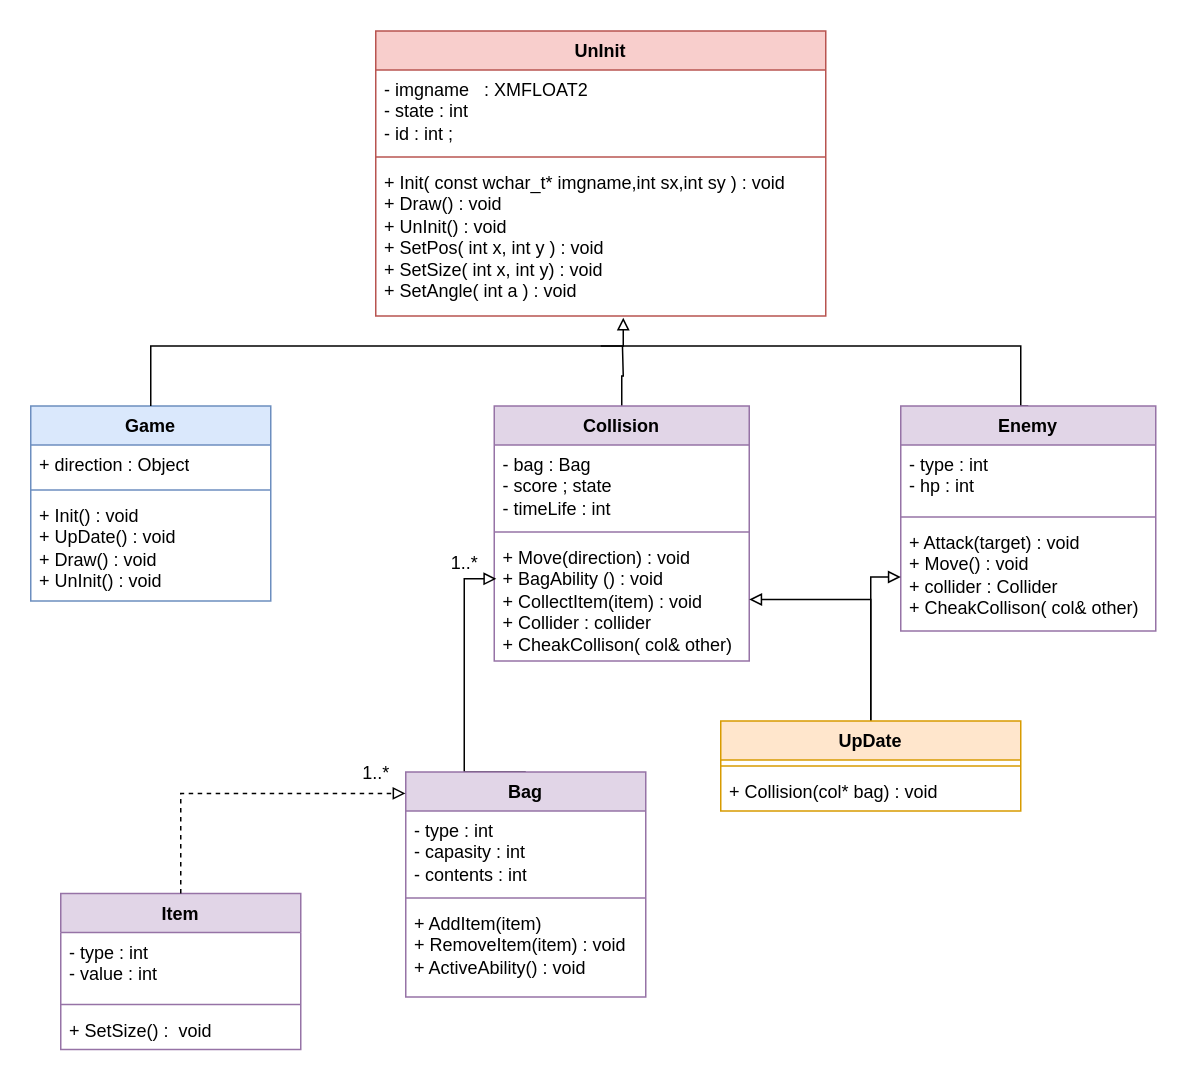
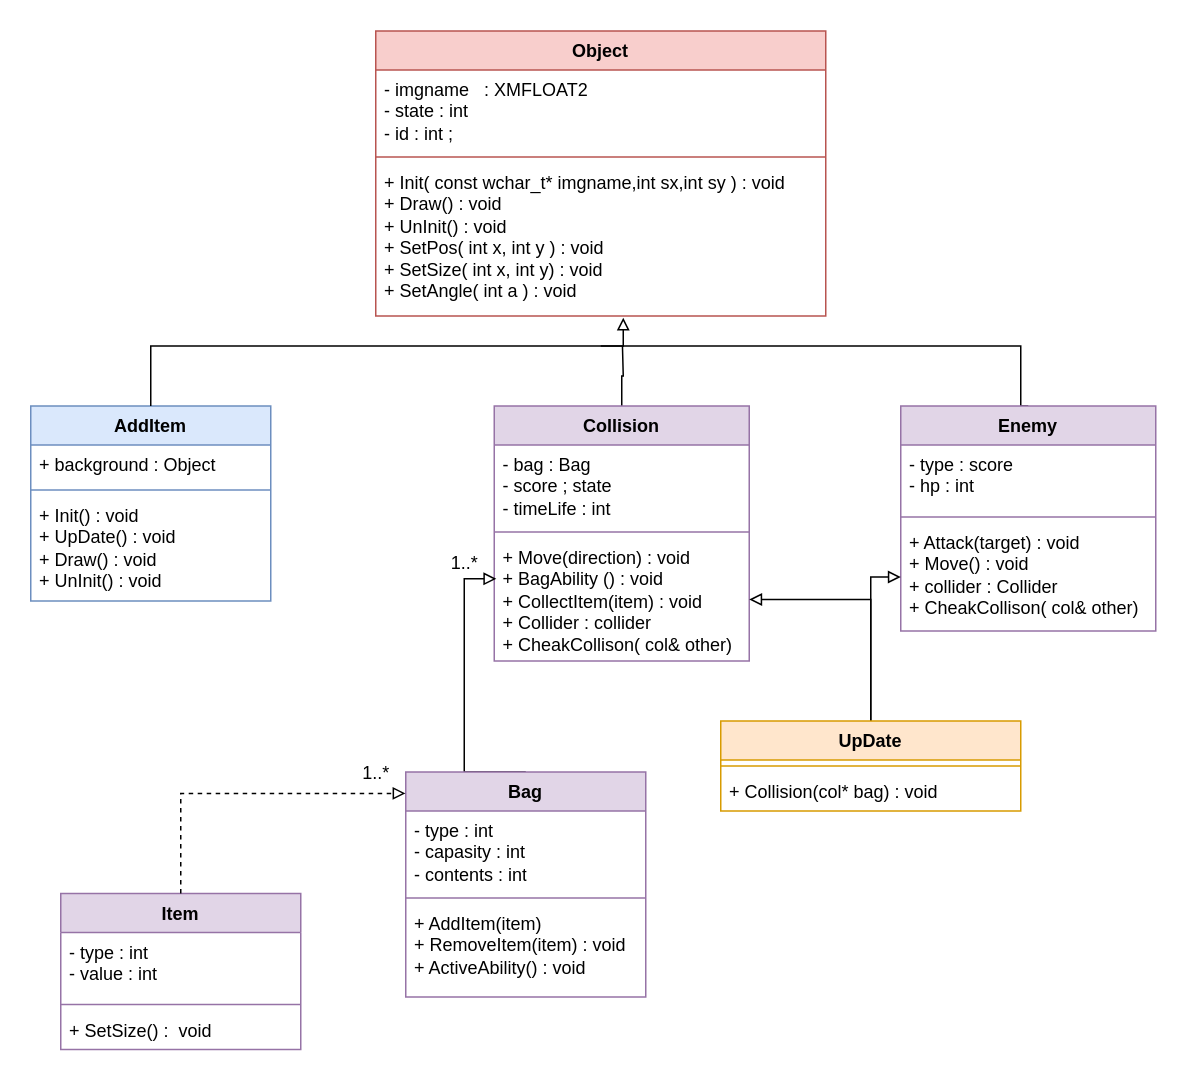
node "UnInit": label "UnInit" -> "Object"
node "Game": label "Game" -> "AddItem"
node "+ direction : Object": label "+ direction : Object" -> "+ background : Object"
node "- type : int - hp : int": label "- type : int - hp : int" -> "- type : score - hp : int"
